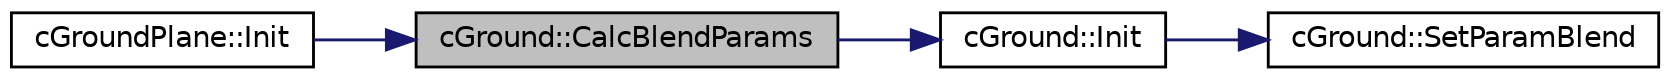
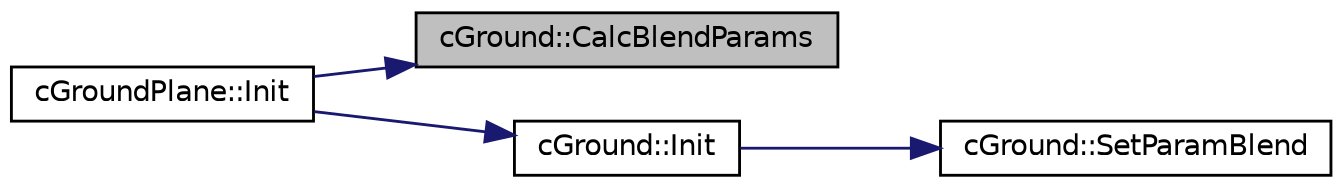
edge "cGround::CalcBlendParams" -> "cGround::Init": now "cGroundPlane::Init" -> "cGround::Init"
